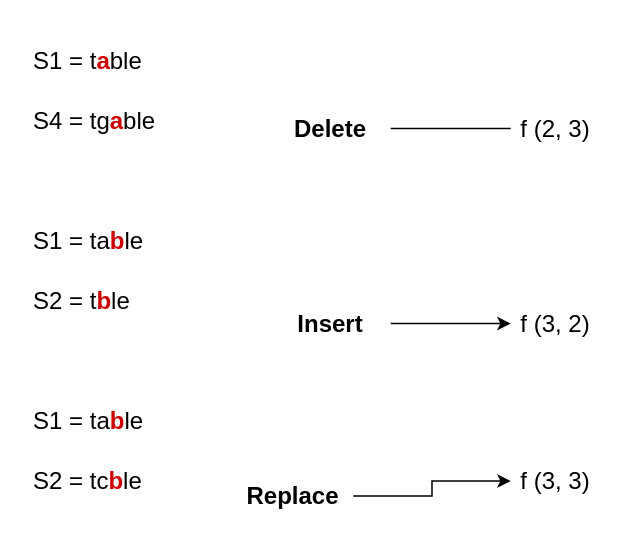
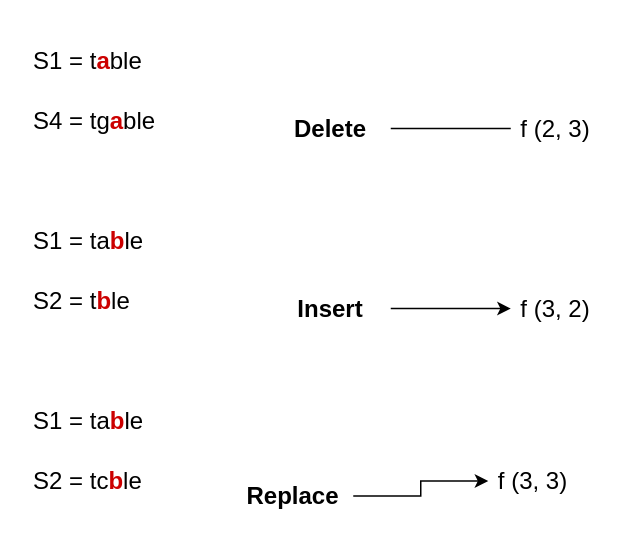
node "Insert": moved (331, 323) -> (331, 308)
node "f (3, 2)": moved (556, 323) -> (556, 308)
node "f (3, 3)": moved (556, 481) -> (533, 481)
